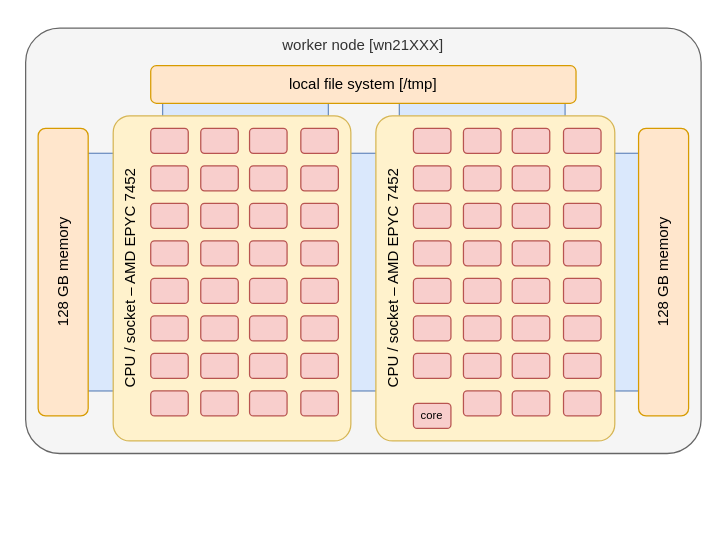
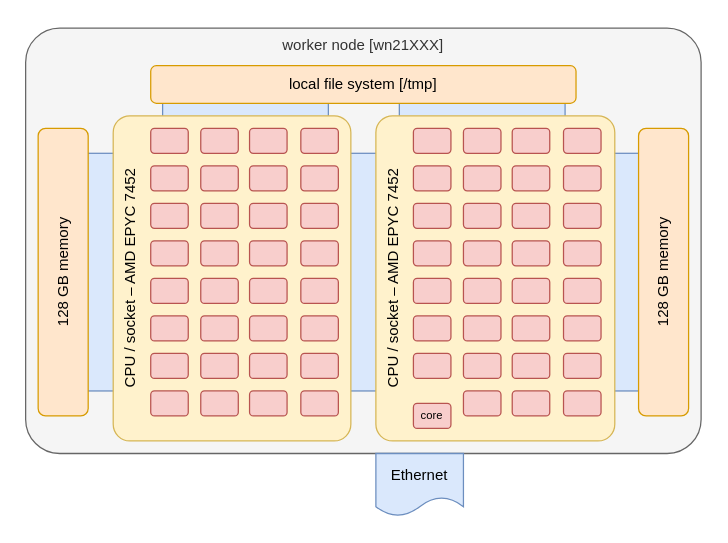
node "Ethernet": added
